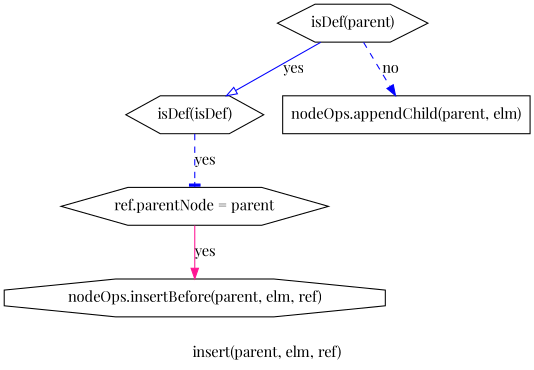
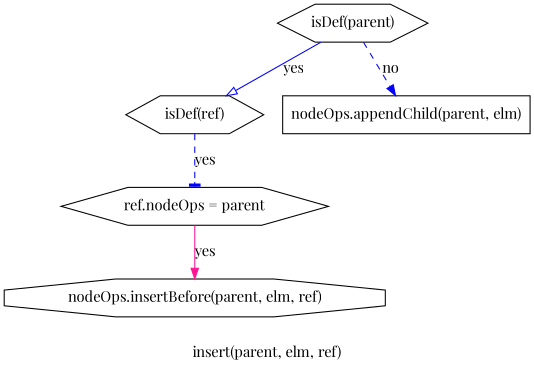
node "isDef(isDef)": label "isDef(isDef)" -> "isDef(ref)"
node "ref.parentNode = parent": label "ref.parentNode = parent" -> "ref.nodeOps = parent"
